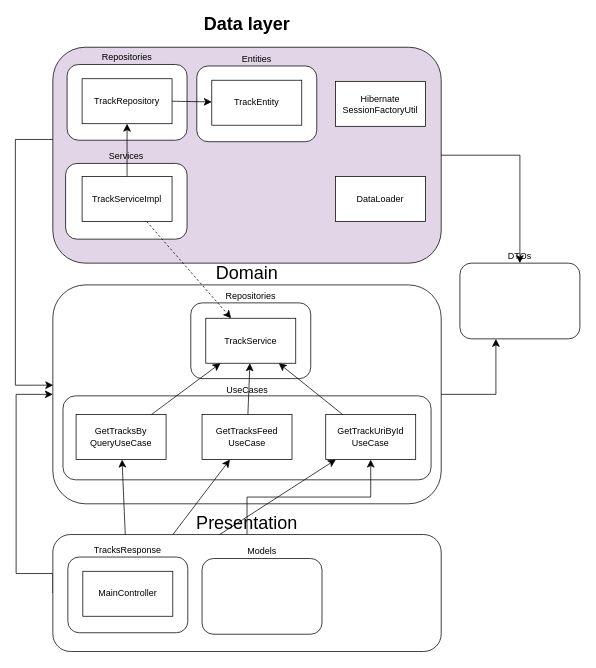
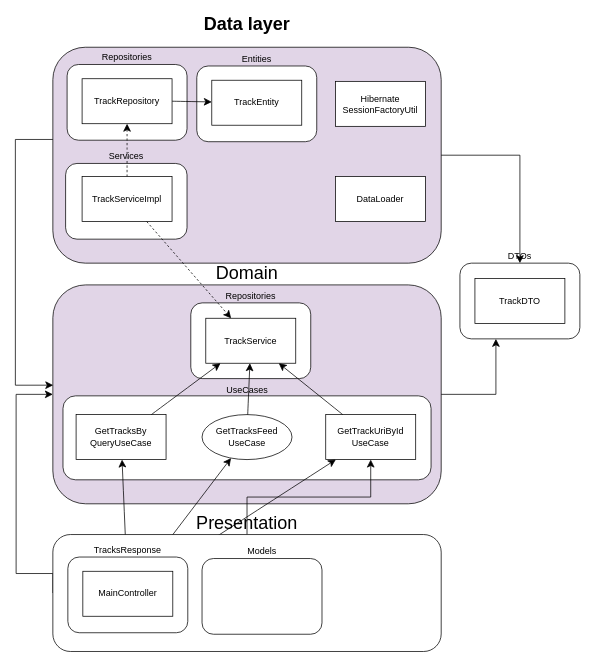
edge "TrackServiceImpl" -> "TrackRepository": style solid -> dashed
node "TrackDTO": added
node "Domain": fillcolor #ffffff -> #e1d5e7
node "GetTracksFeed UseCase": shape rectangle -> ellipse
